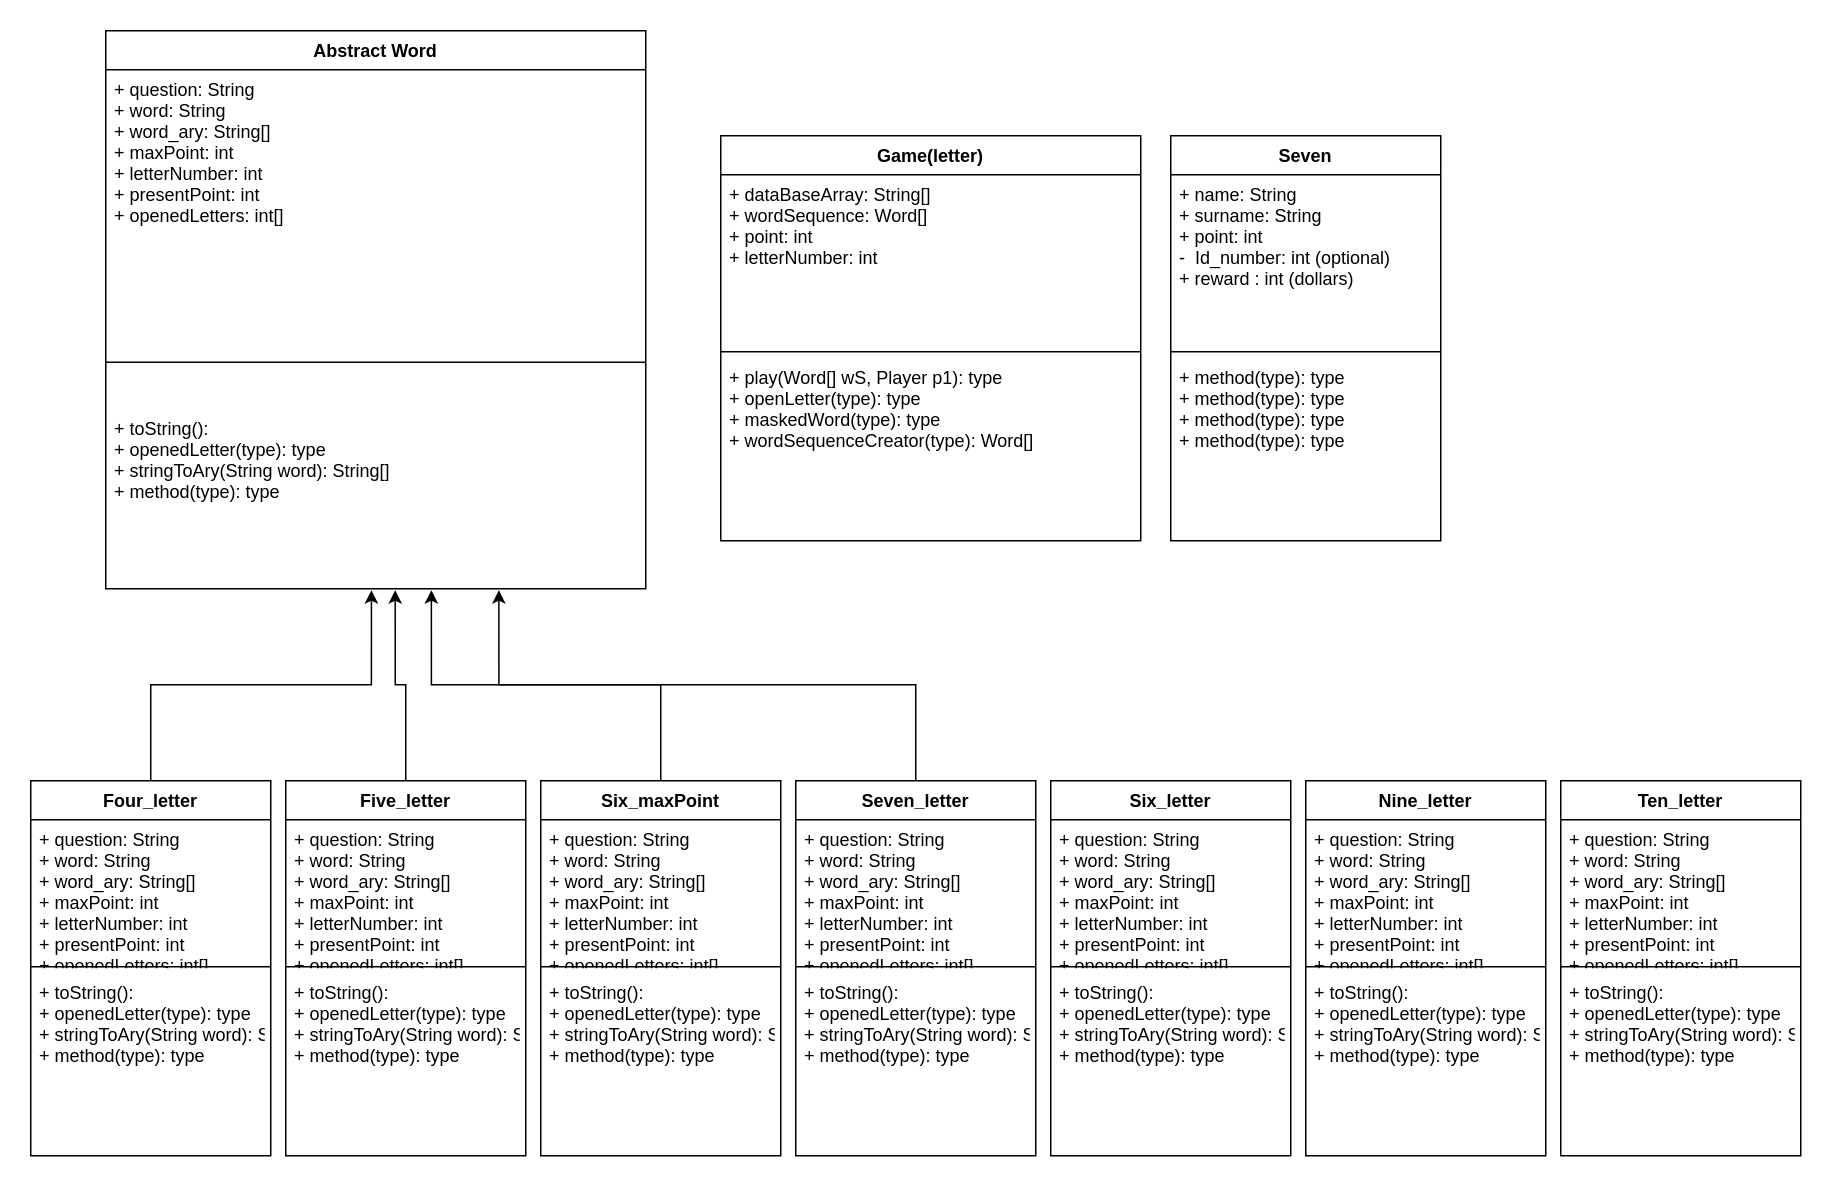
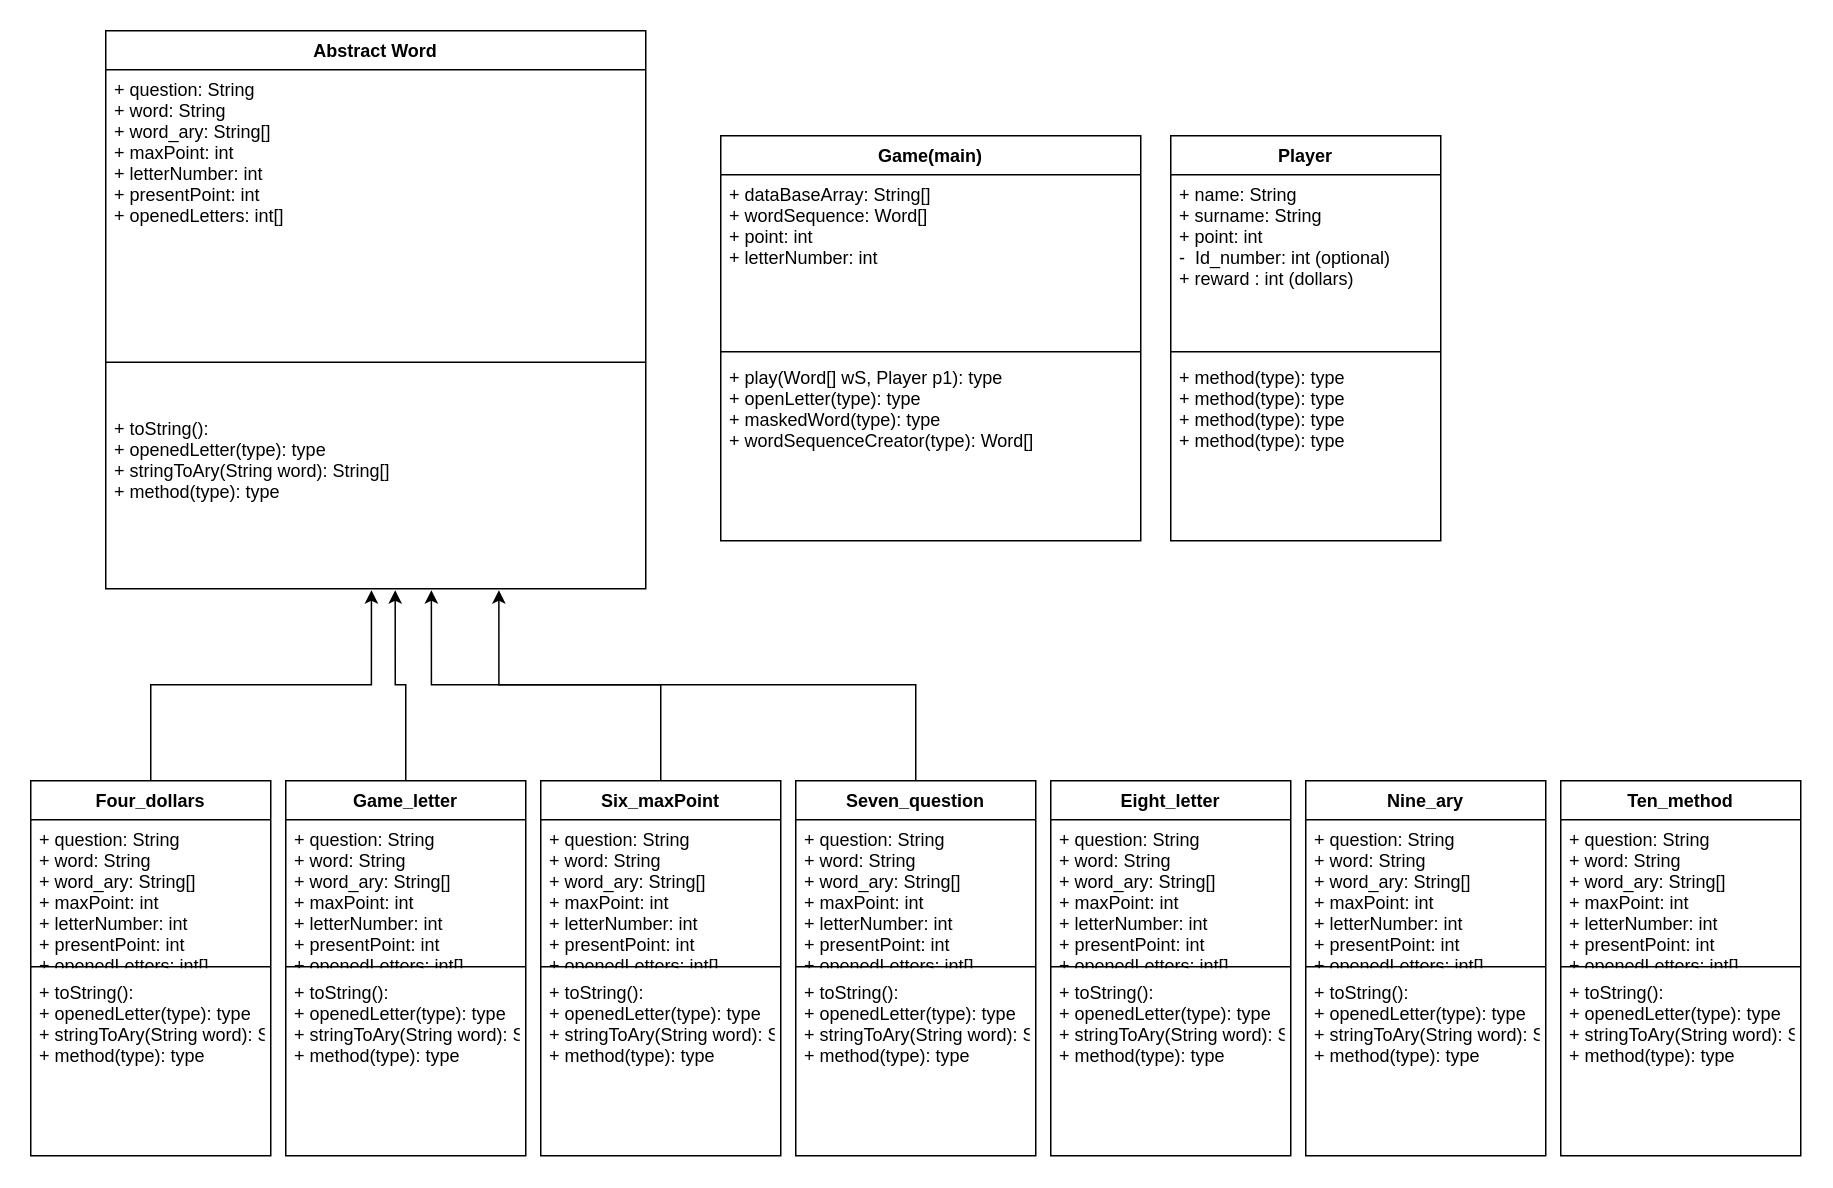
node "Game(letter)": label "Game(letter)" -> "Game(main)"
node "Seven": label "Seven" -> "Player"
node "Four_letter": label "Four_letter" -> "Four_dollars"
node "Five_letter": label "Five_letter" -> "Game_letter"
node "Seven_letter": label "Seven_letter" -> "Seven_question"
node "Six_letter": label "Six_letter" -> "Eight_letter"
node "Nine_letter": label "Nine_letter" -> "Nine_ary"
node "Ten_letter": label "Ten_letter" -> "Ten_method"
